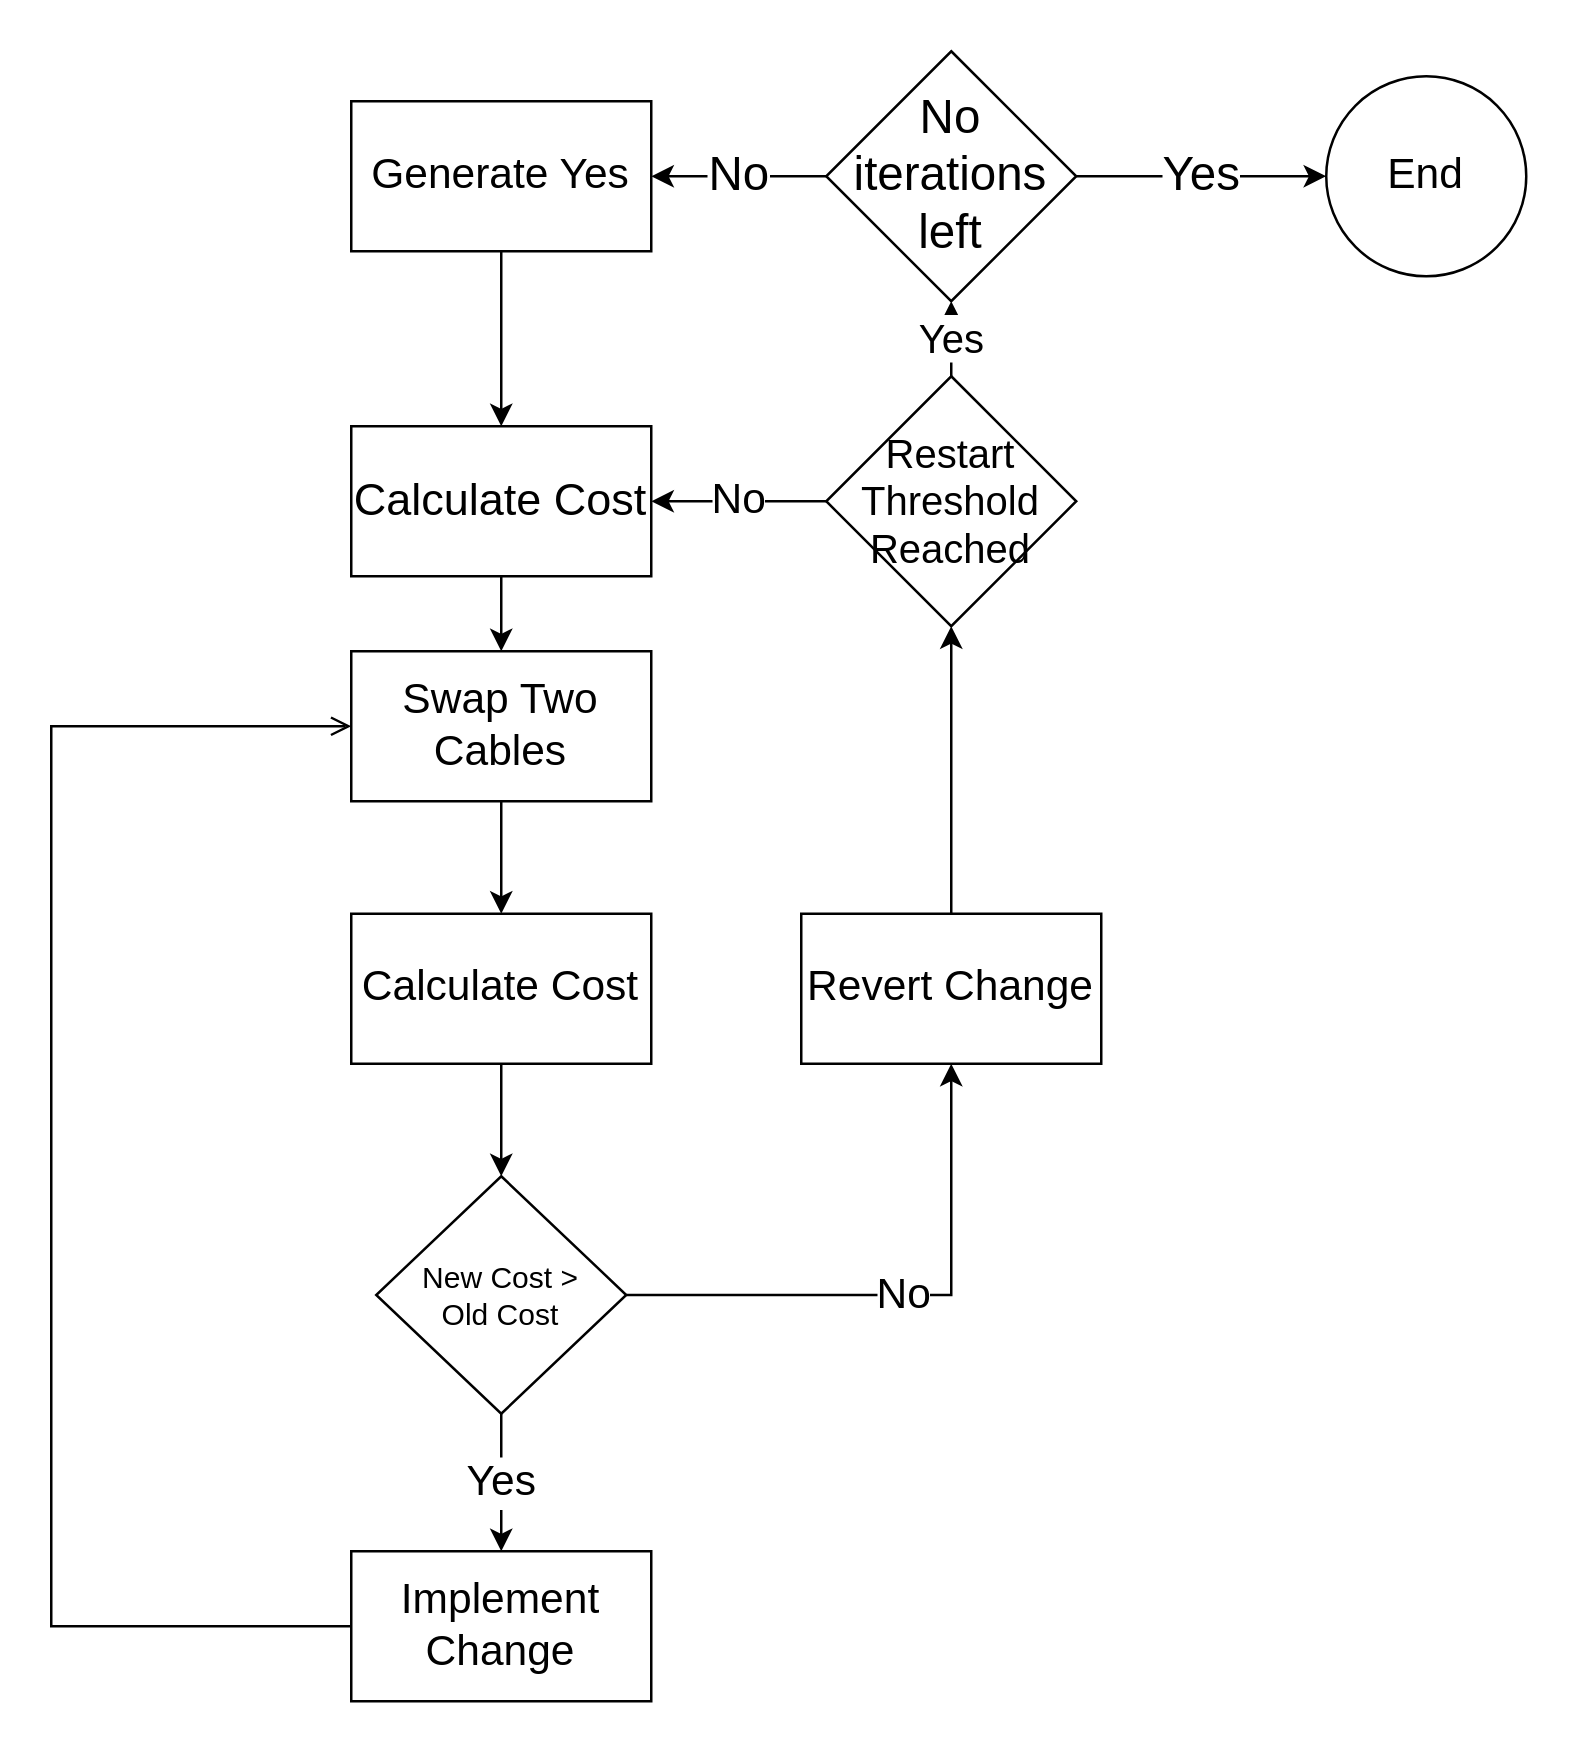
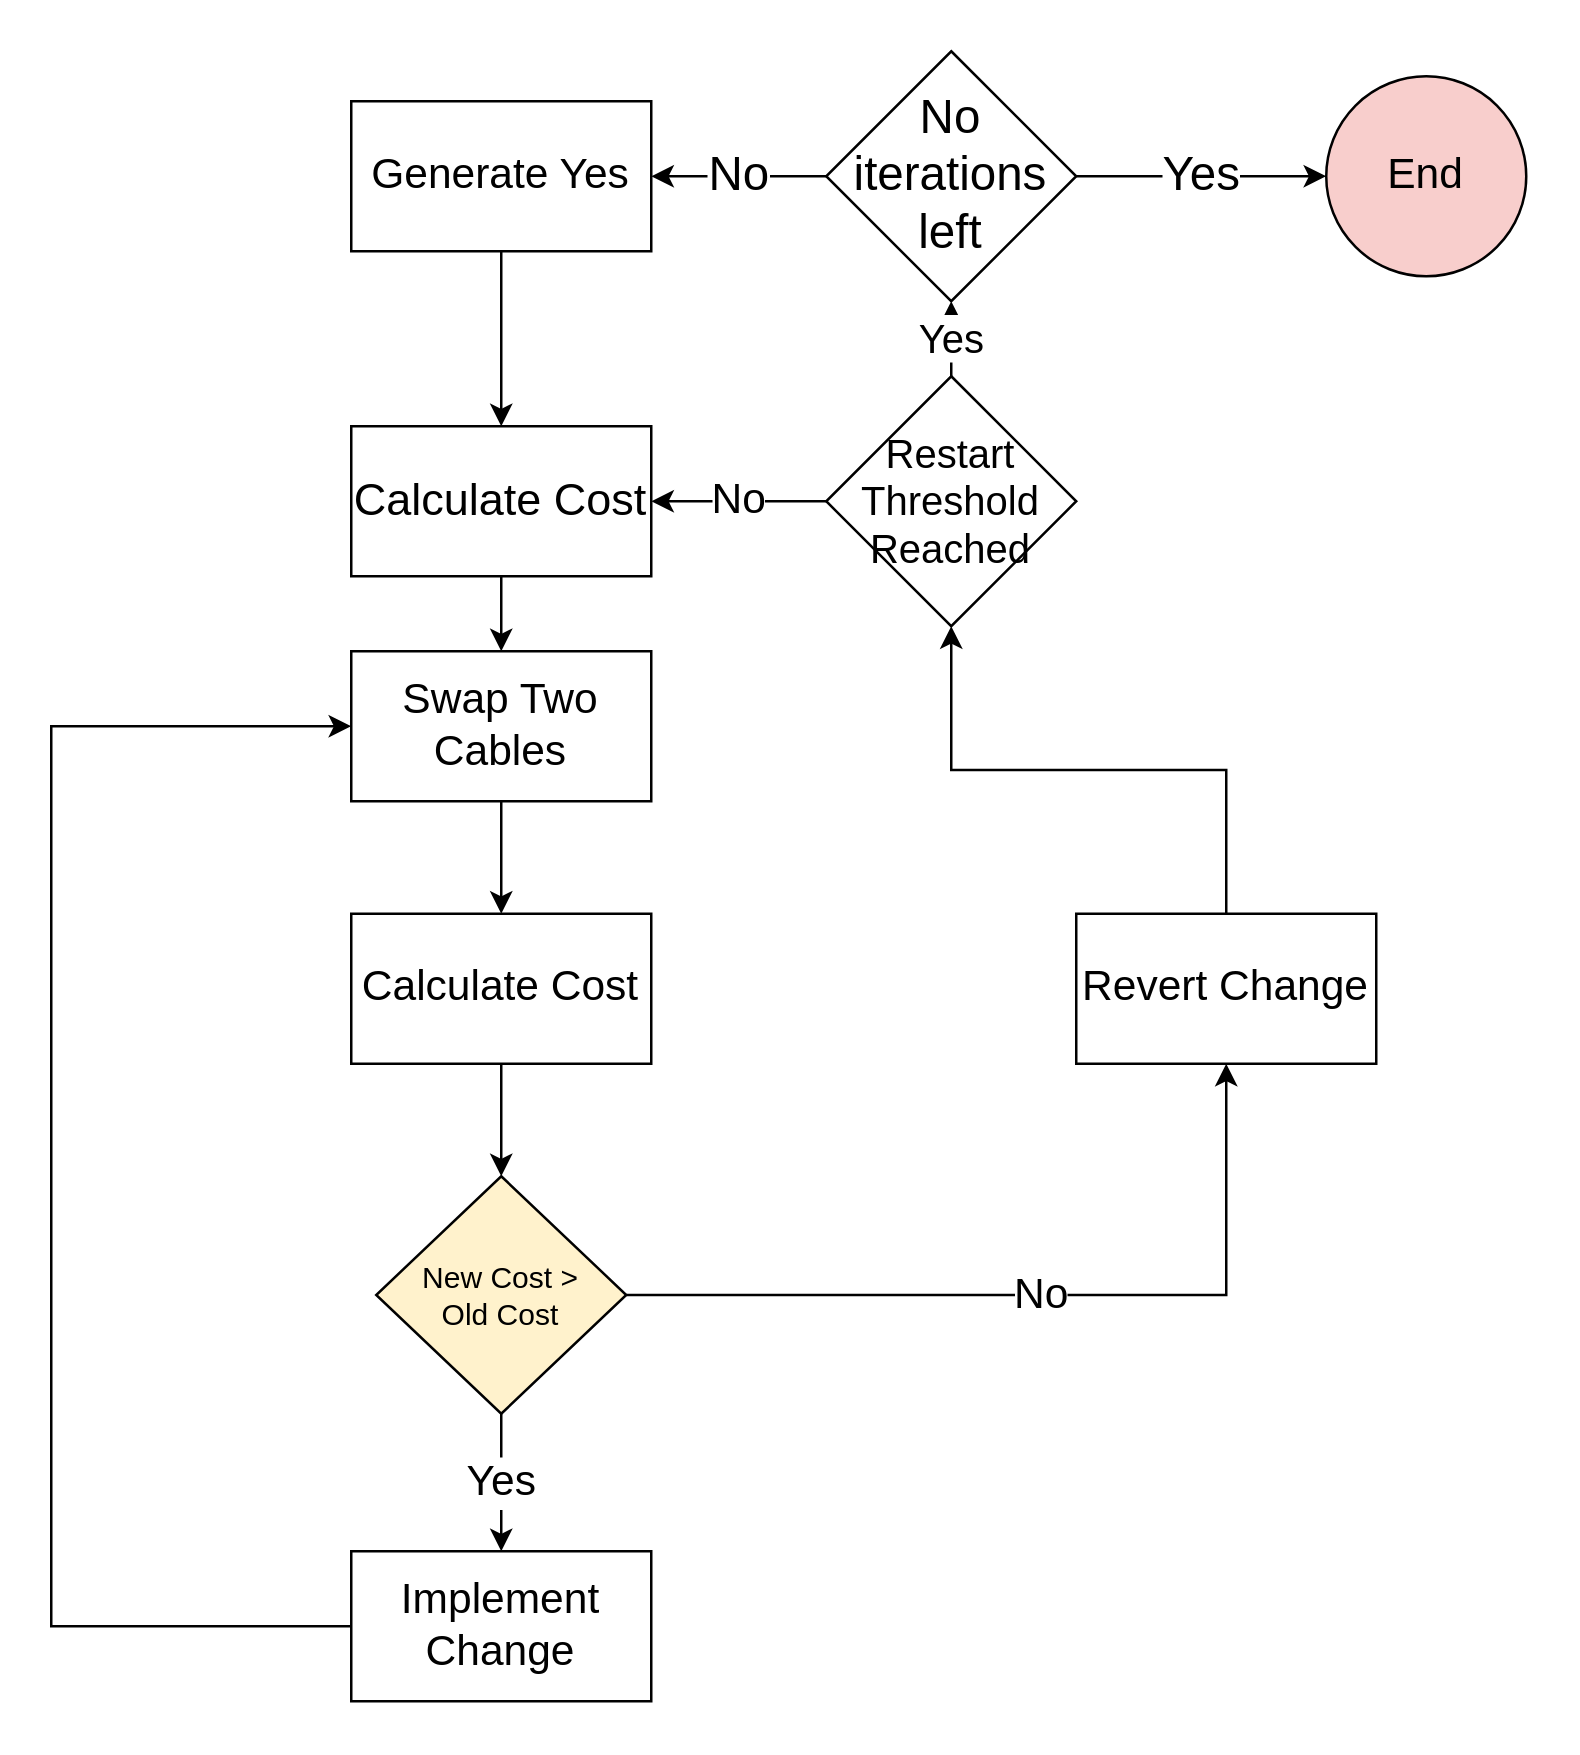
node "End": fillcolor #ffffff -> #f8cecc
edge "Implement Change" -> "Swap Two Cables": arrowhead open -> classic
node "Revert Change": moved (951, 989) -> (1226, 989)
node "New Cost > Old Cost": fillcolor #ffffff -> #fff2cc
